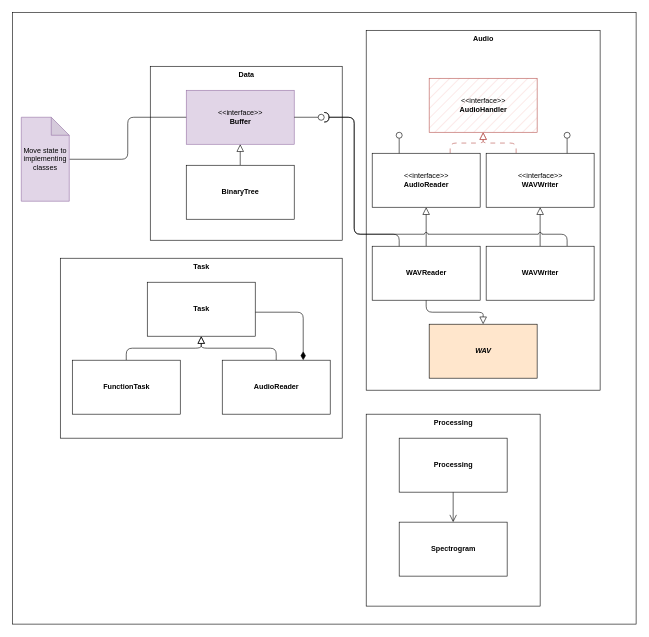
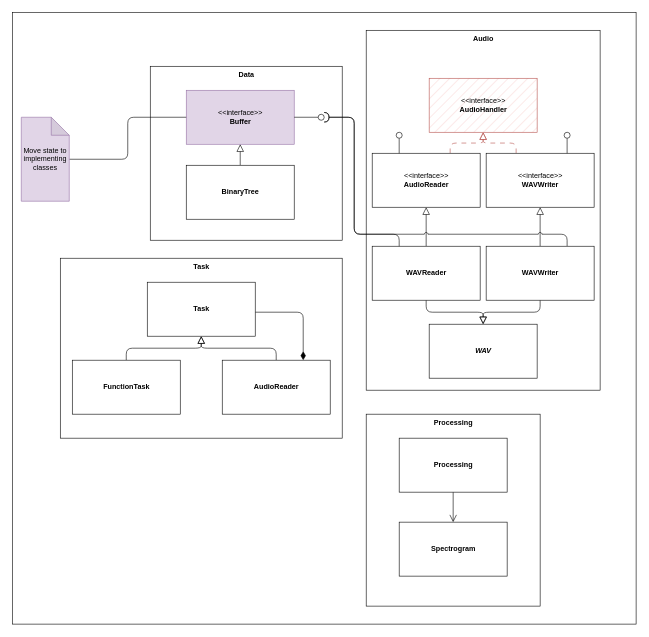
edge "WAVWriter" -> "WAV": added
node "WAV": fillcolor #ffe6cc -> #ffffff
